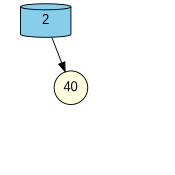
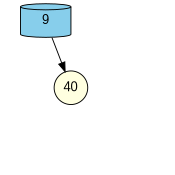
node "2": label "2" -> "9"
